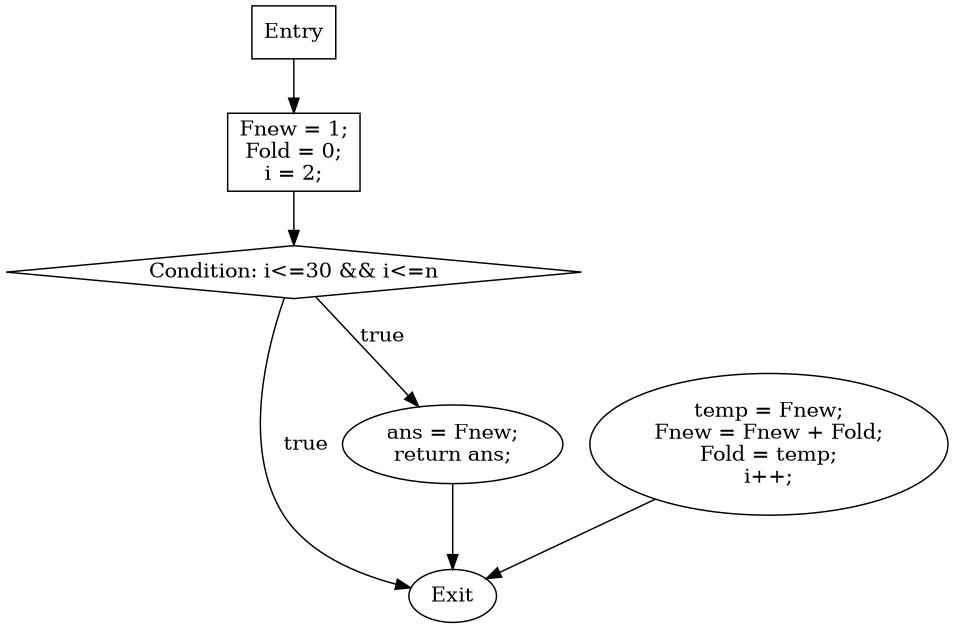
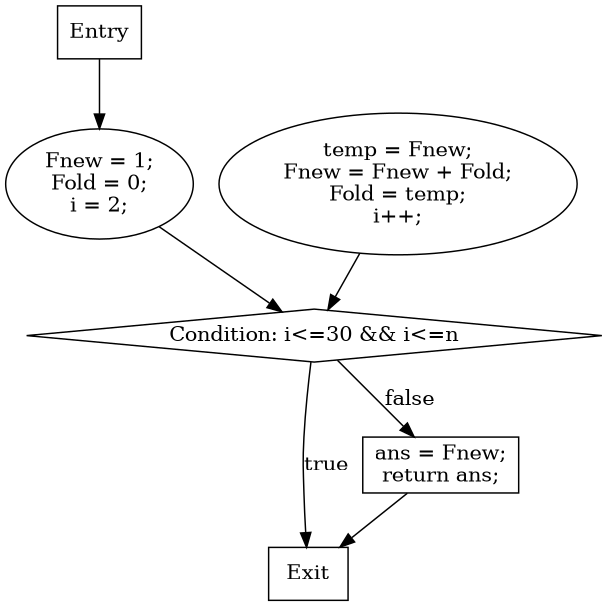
node "Fnew = 1; Fold = 0; i = 2;": shape box -> ellipse
edge "Condition: i<=30 && i<=n" -> "ans = Fnew; return ans;": label "true" -> "false"
node "ans = Fnew; return ans;": shape ellipse -> box
edge "temp = Fnew; Fnew = Fnew + Fold; Fold = temp; i++;" -> "Exit": now "temp = Fnew; Fnew = Fnew + Fold; Fold = temp; i++;" -> "Condition: i<=30 && i<=n"
node "Exit": shape ellipse -> box
